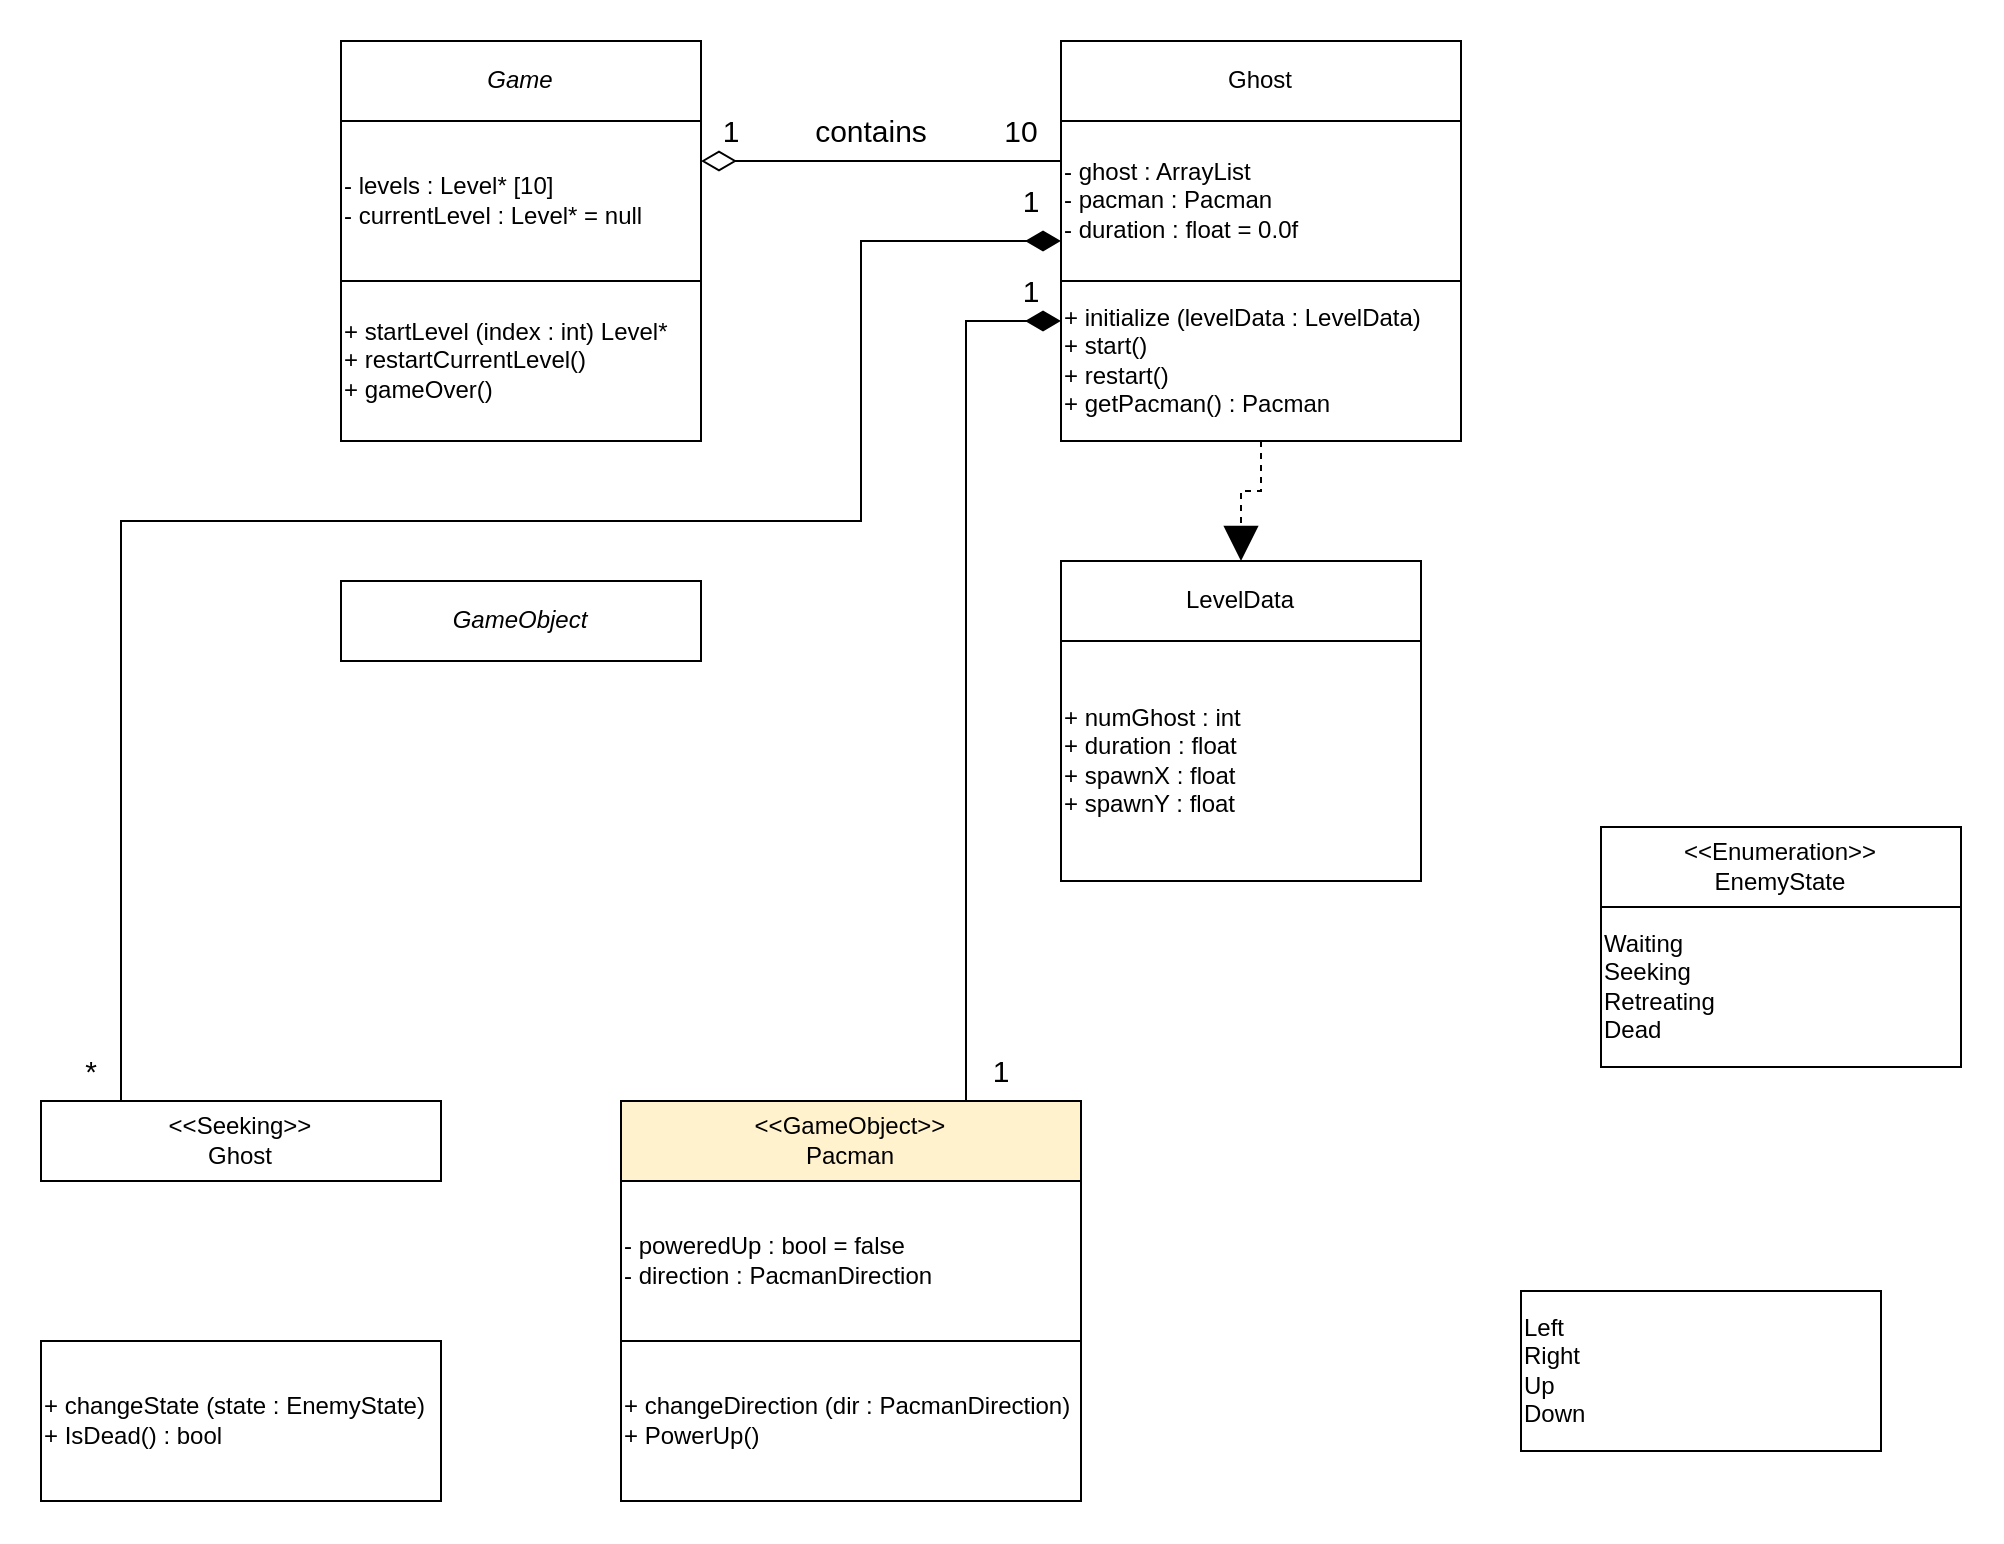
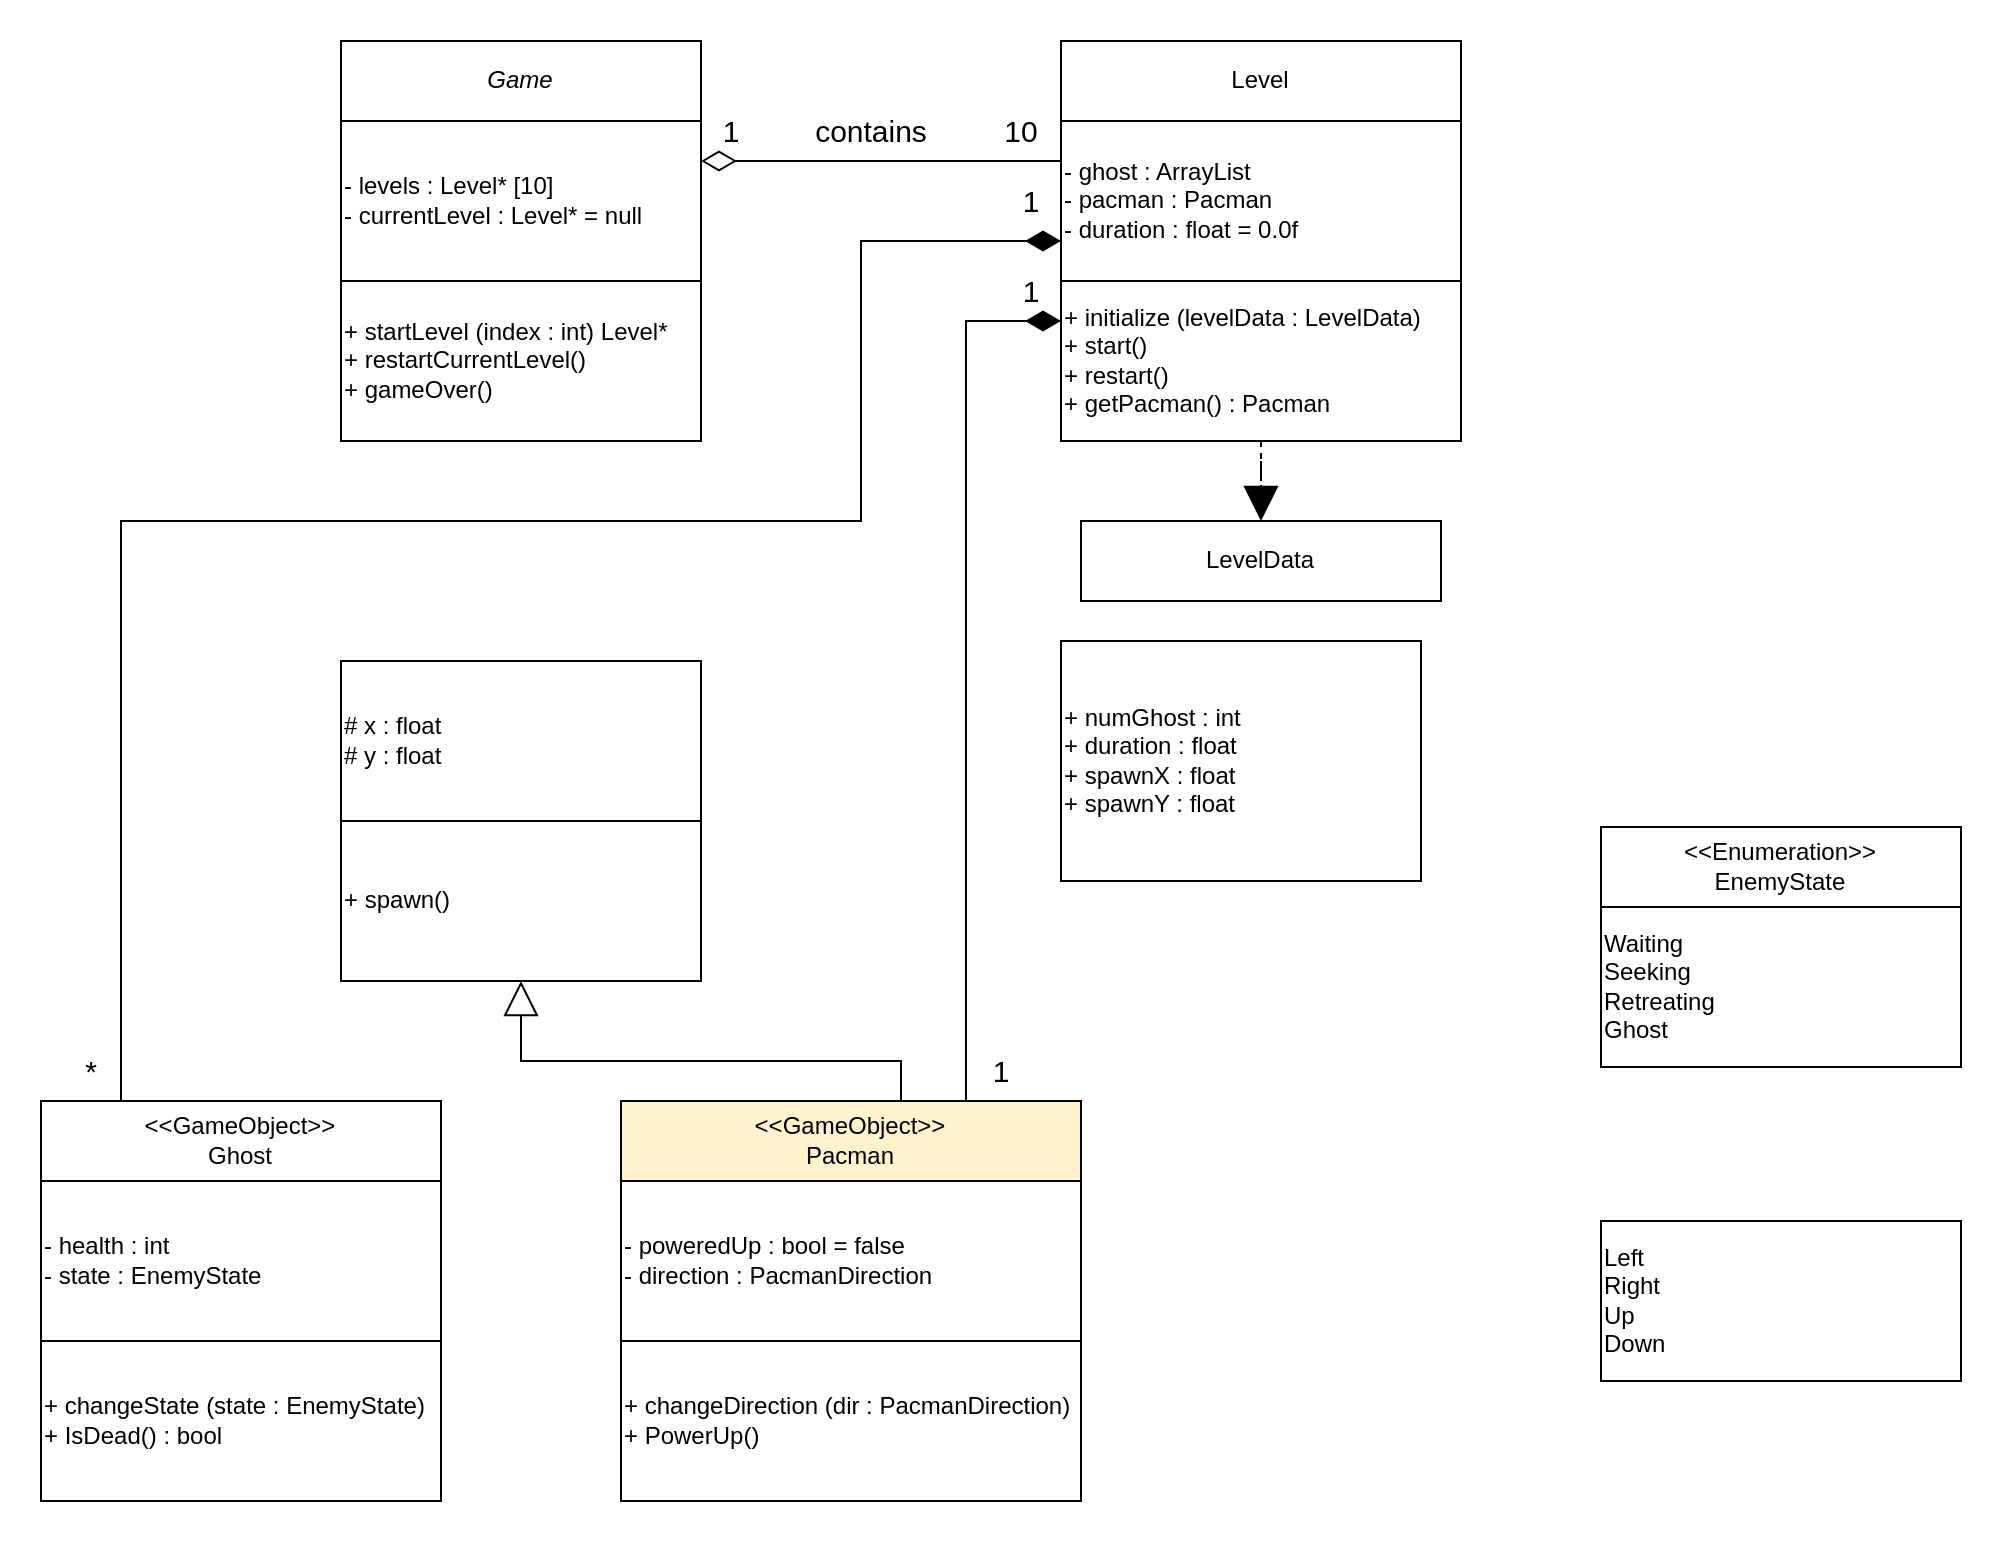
node "Ghost": label "Ghost" -> "Level"
node "LevelData": moved (1241, 601) -> (1261, 561)
node "GameObject": removed
node "# x : float # y : float": added
node "+ spawn()": added
node "Waiting Seeking Retreating Dead": label "Waiting Seeking Retreating Dead" -> "Waiting Seeking Retreating Ghost"
edge "<<GameObject>> Pacman" -> "+ spawn()": added
node "<<Seeking>> Ghost": label "<<Seeking>> Ghost" -> "<<GameObject>> Ghost"
node "- health : int - state : EnemyState": added
node "Left Right Up Down": moved (1701, 1371) -> (1781, 1301)
